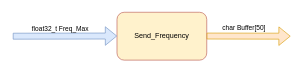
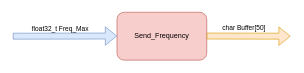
node "Send_Frequency": fillcolor #fff2cc -> #f8cecc
